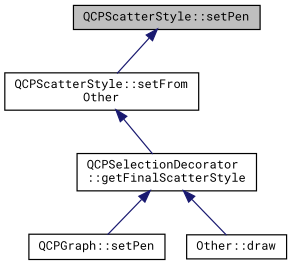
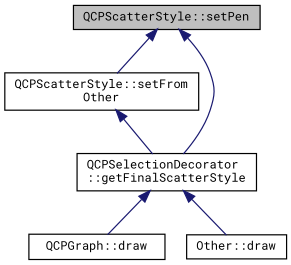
edge "QCPSelectionDecorator ::getFinalScatterStyle" -> "QCPScatterStyle::setPen": added
node "QCPGraph::setPen": label "QCPGraph::setPen" -> "QCPGraph::draw"
